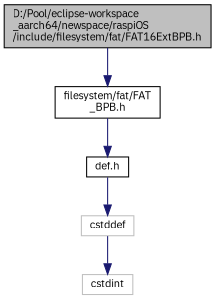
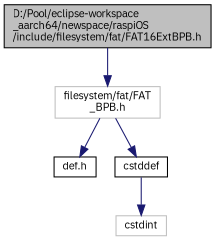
node "filesystem/fat/FAT _BPB.h": color black -> grey75
edge "def.h" -> "cstddef": now "filesystem/fat/FAT _BPB.h" -> "cstddef"
node "cstddef": color grey75 -> black
